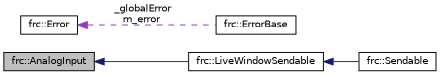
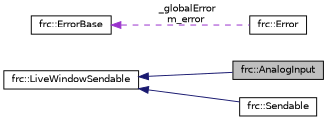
edge "frc::ErrorBase" -> "frc::Error": reversed
edge "frc::LiveWindowSendable" -> "frc::AnalogInput": reversed
